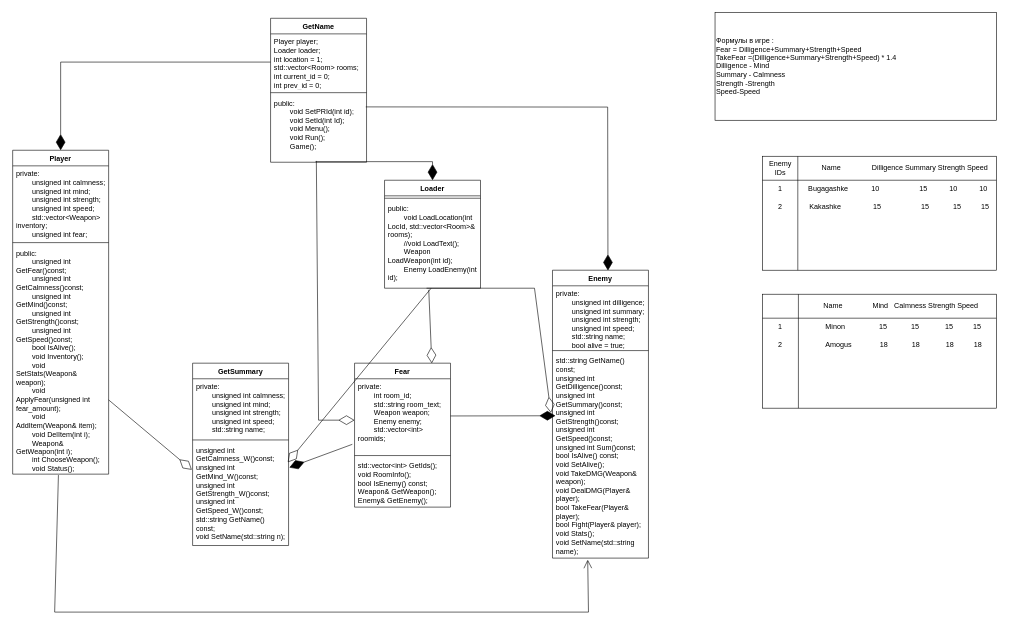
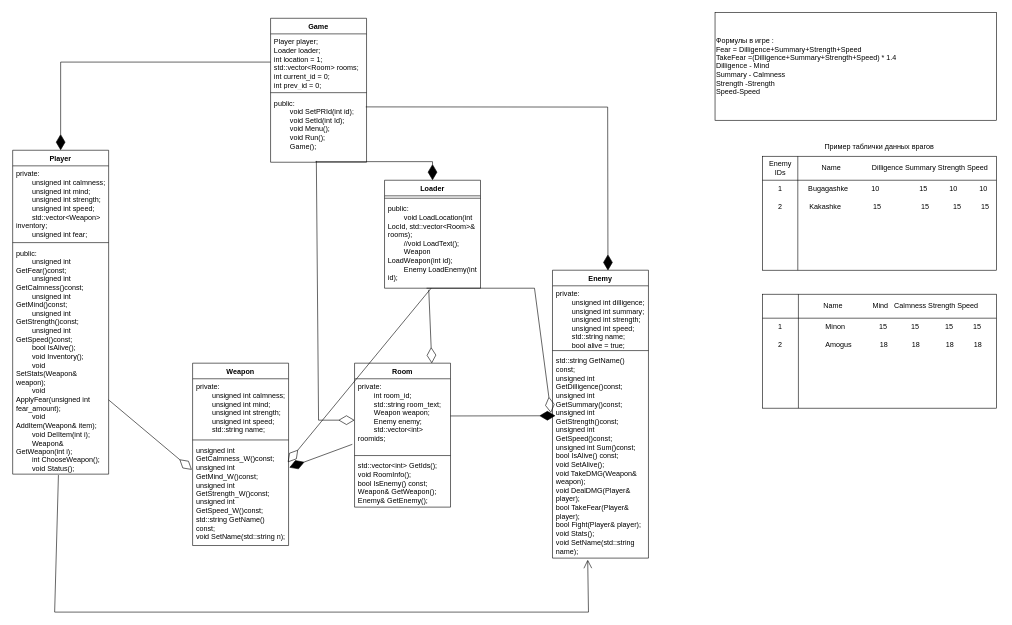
node "GetName": label "GetName" -> "Game"
node "Пример таблички данных врагов": added
node "GetSummary": label "GetSummary" -> "Weapon"
node "Fear": label "Fear" -> "Room"
